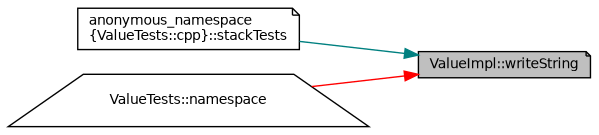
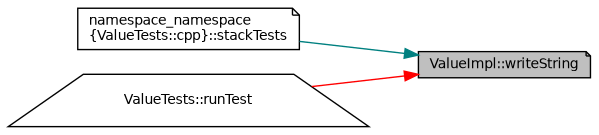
node "anonymous_namespace {ValueTests::cpp}::stackTests": label "anonymous_namespace {ValueTests::cpp}::stackTests" -> "namespace_namespace {ValueTests::cpp}::stackTests"
node "ValueTests::namespace": label "ValueTests::namespace" -> "ValueTests::runTest"
